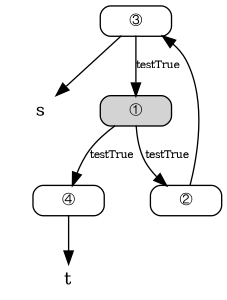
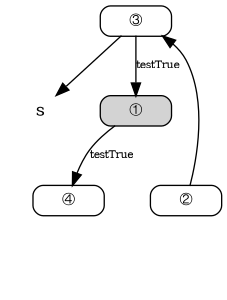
edge "①" -> "②": removed, label "testTrue"
node "t": removed
